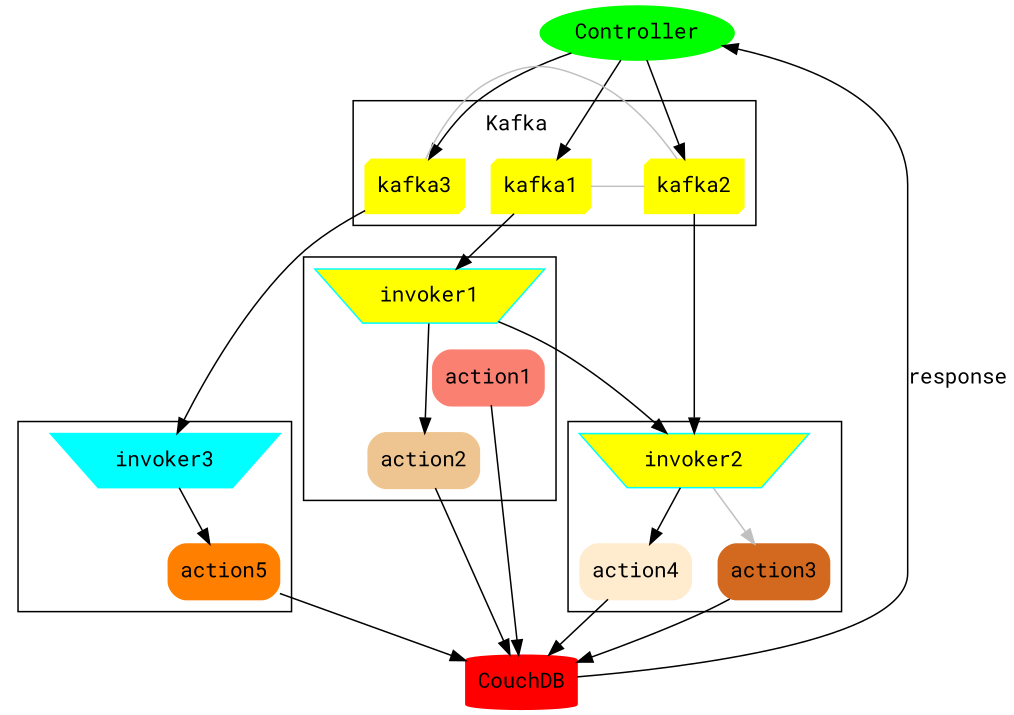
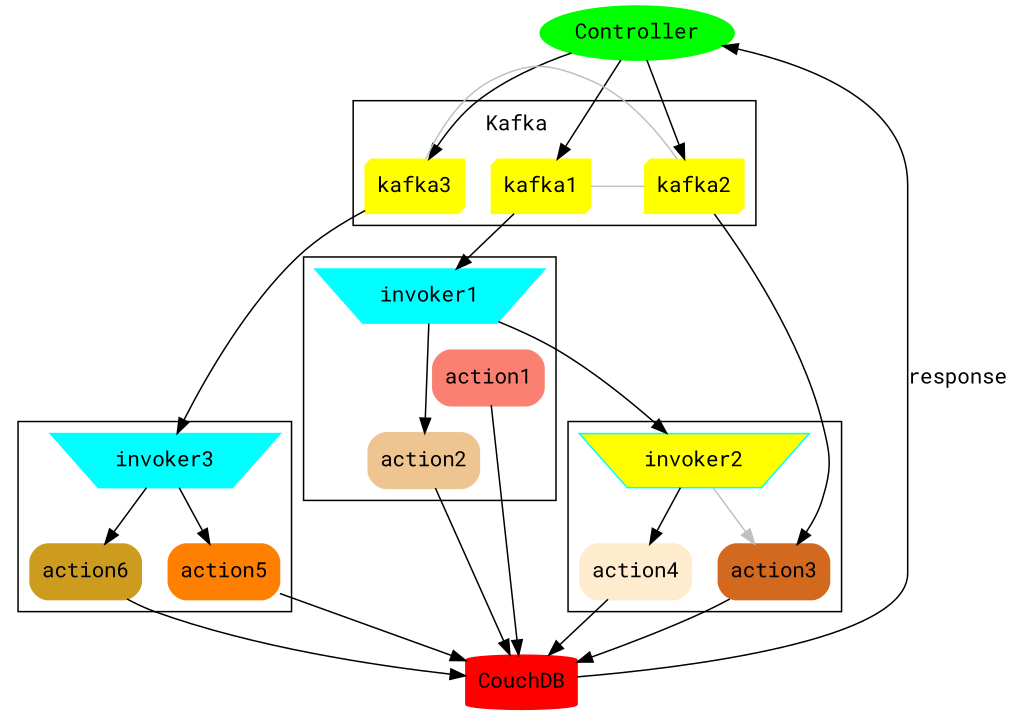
node "invoker1": fillcolor yellow -> cyan
edge "kafka2" -> "invoker2": now "kafka2" -> "action3"
node "action6": added
